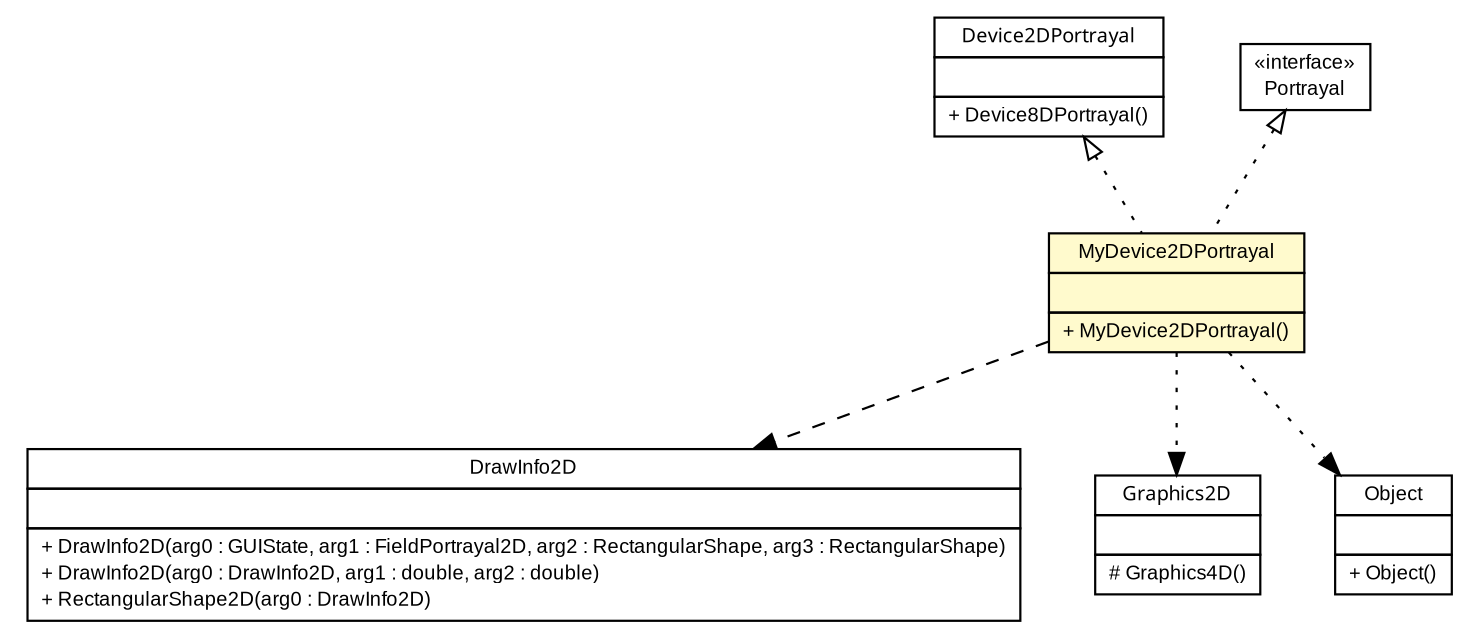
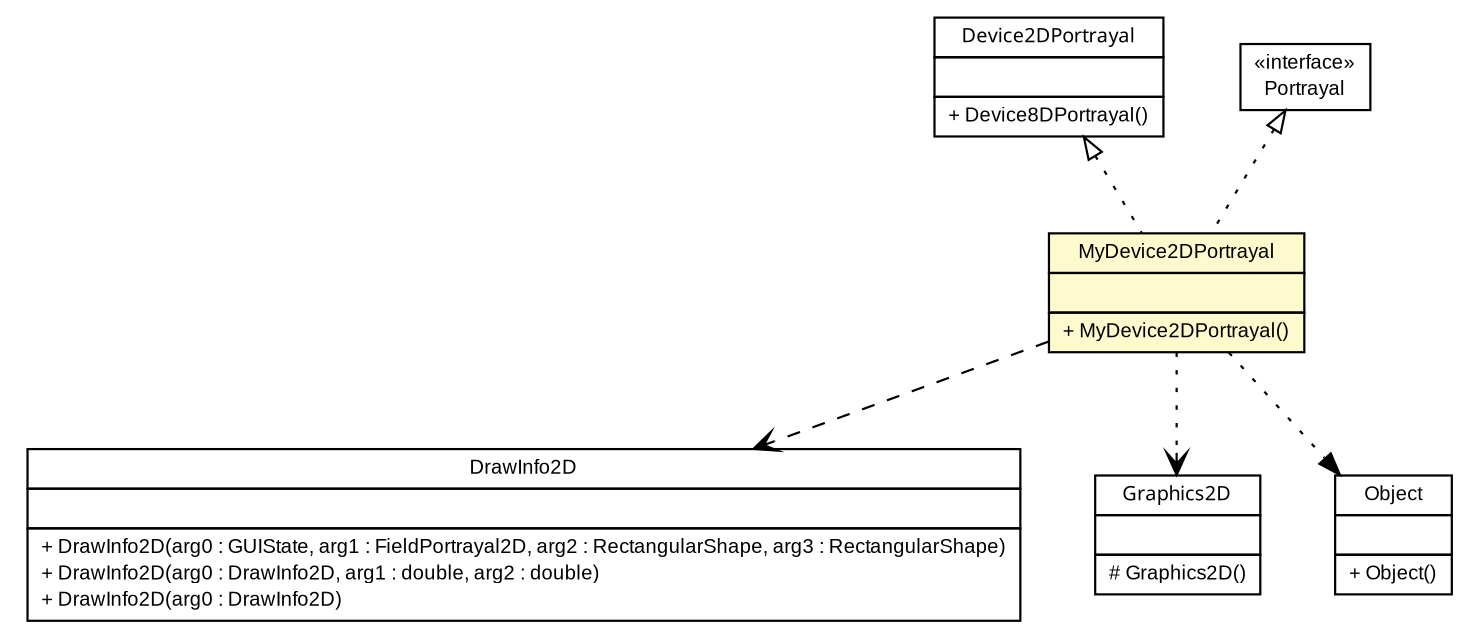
edge "MyDevice2DPortrayal" -> "DrawInfo2D": arrowhead normal -> open
edge "MyDevice2DPortrayal" -> "Graphics2D": arrowhead normal -> open
node "Graphics2D": text "# Graphics4D()" -> "# Graphics2D()"
node "DrawInfo2D": text "+ RectangularShape2D(arg0 : DrawInfo2D)" -> "+ DrawInfo2D(arg0 : DrawInfo2D)"
